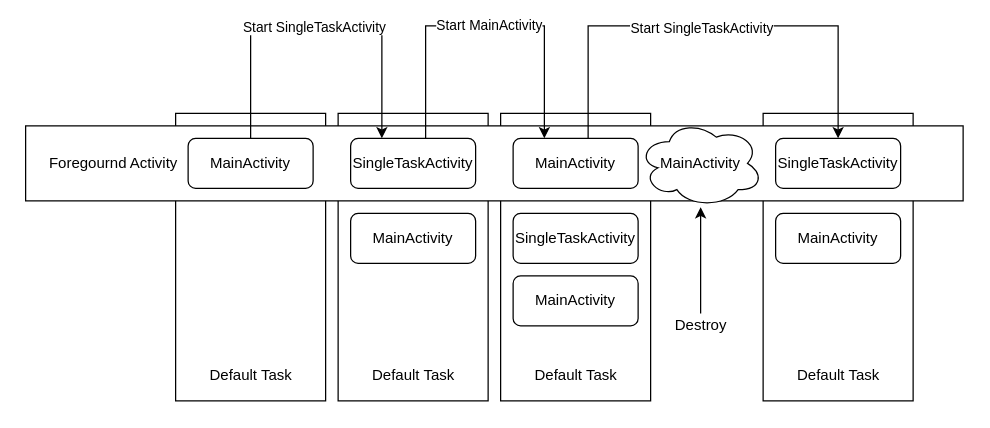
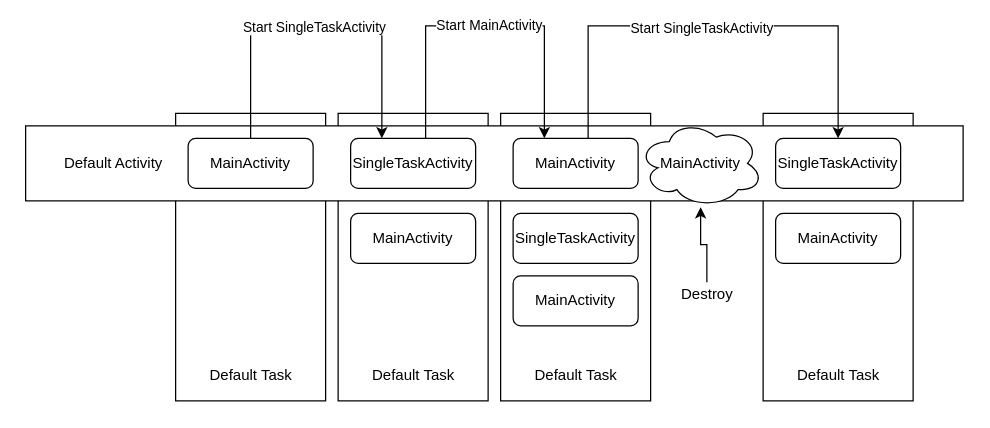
node "Foregournd Activity": label "Foregournd Activity" -> "Default Activity"
node "Destroy": moved (701, 326) -> (707, 294)
